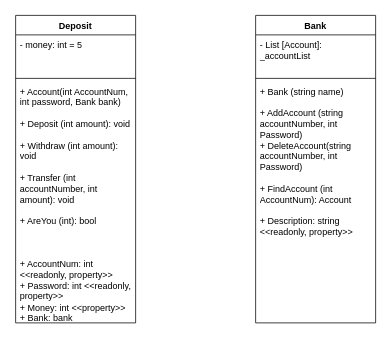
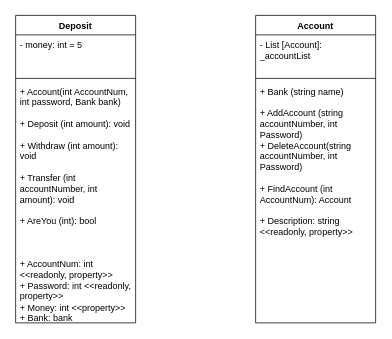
node "Bank": label "Bank" -> "Account"
